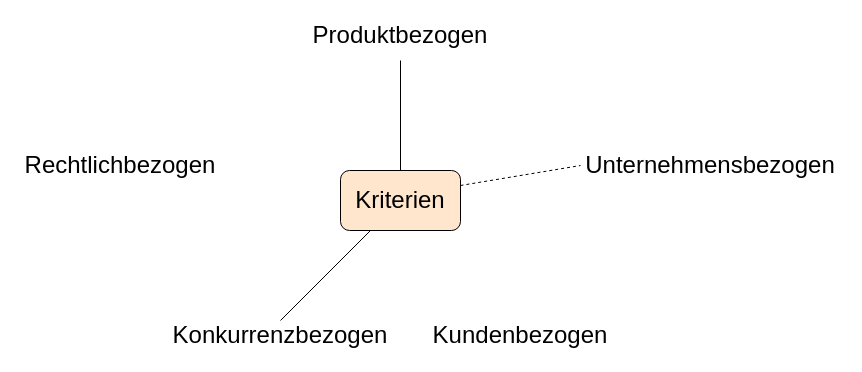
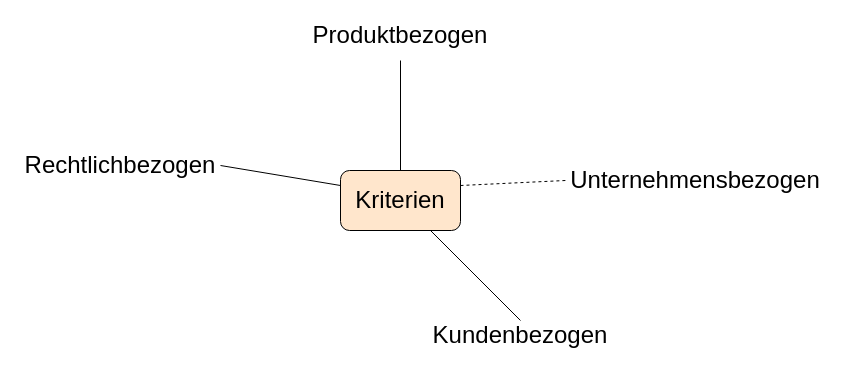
node "Unternehmensbezogen": moved (711, 166) -> (696, 181)
edge "Rechtlichbezogen" -- "Kriterien": added
edge "Kriterien" -- "Konkurrenzbezogen": removed
edge "Kriterien" -- "Kundenbezogen": added
node "Konkurrenzbezogen": removed
